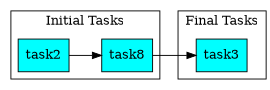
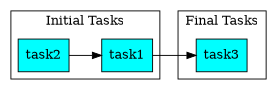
node "task8": label "task8" -> "task1"
